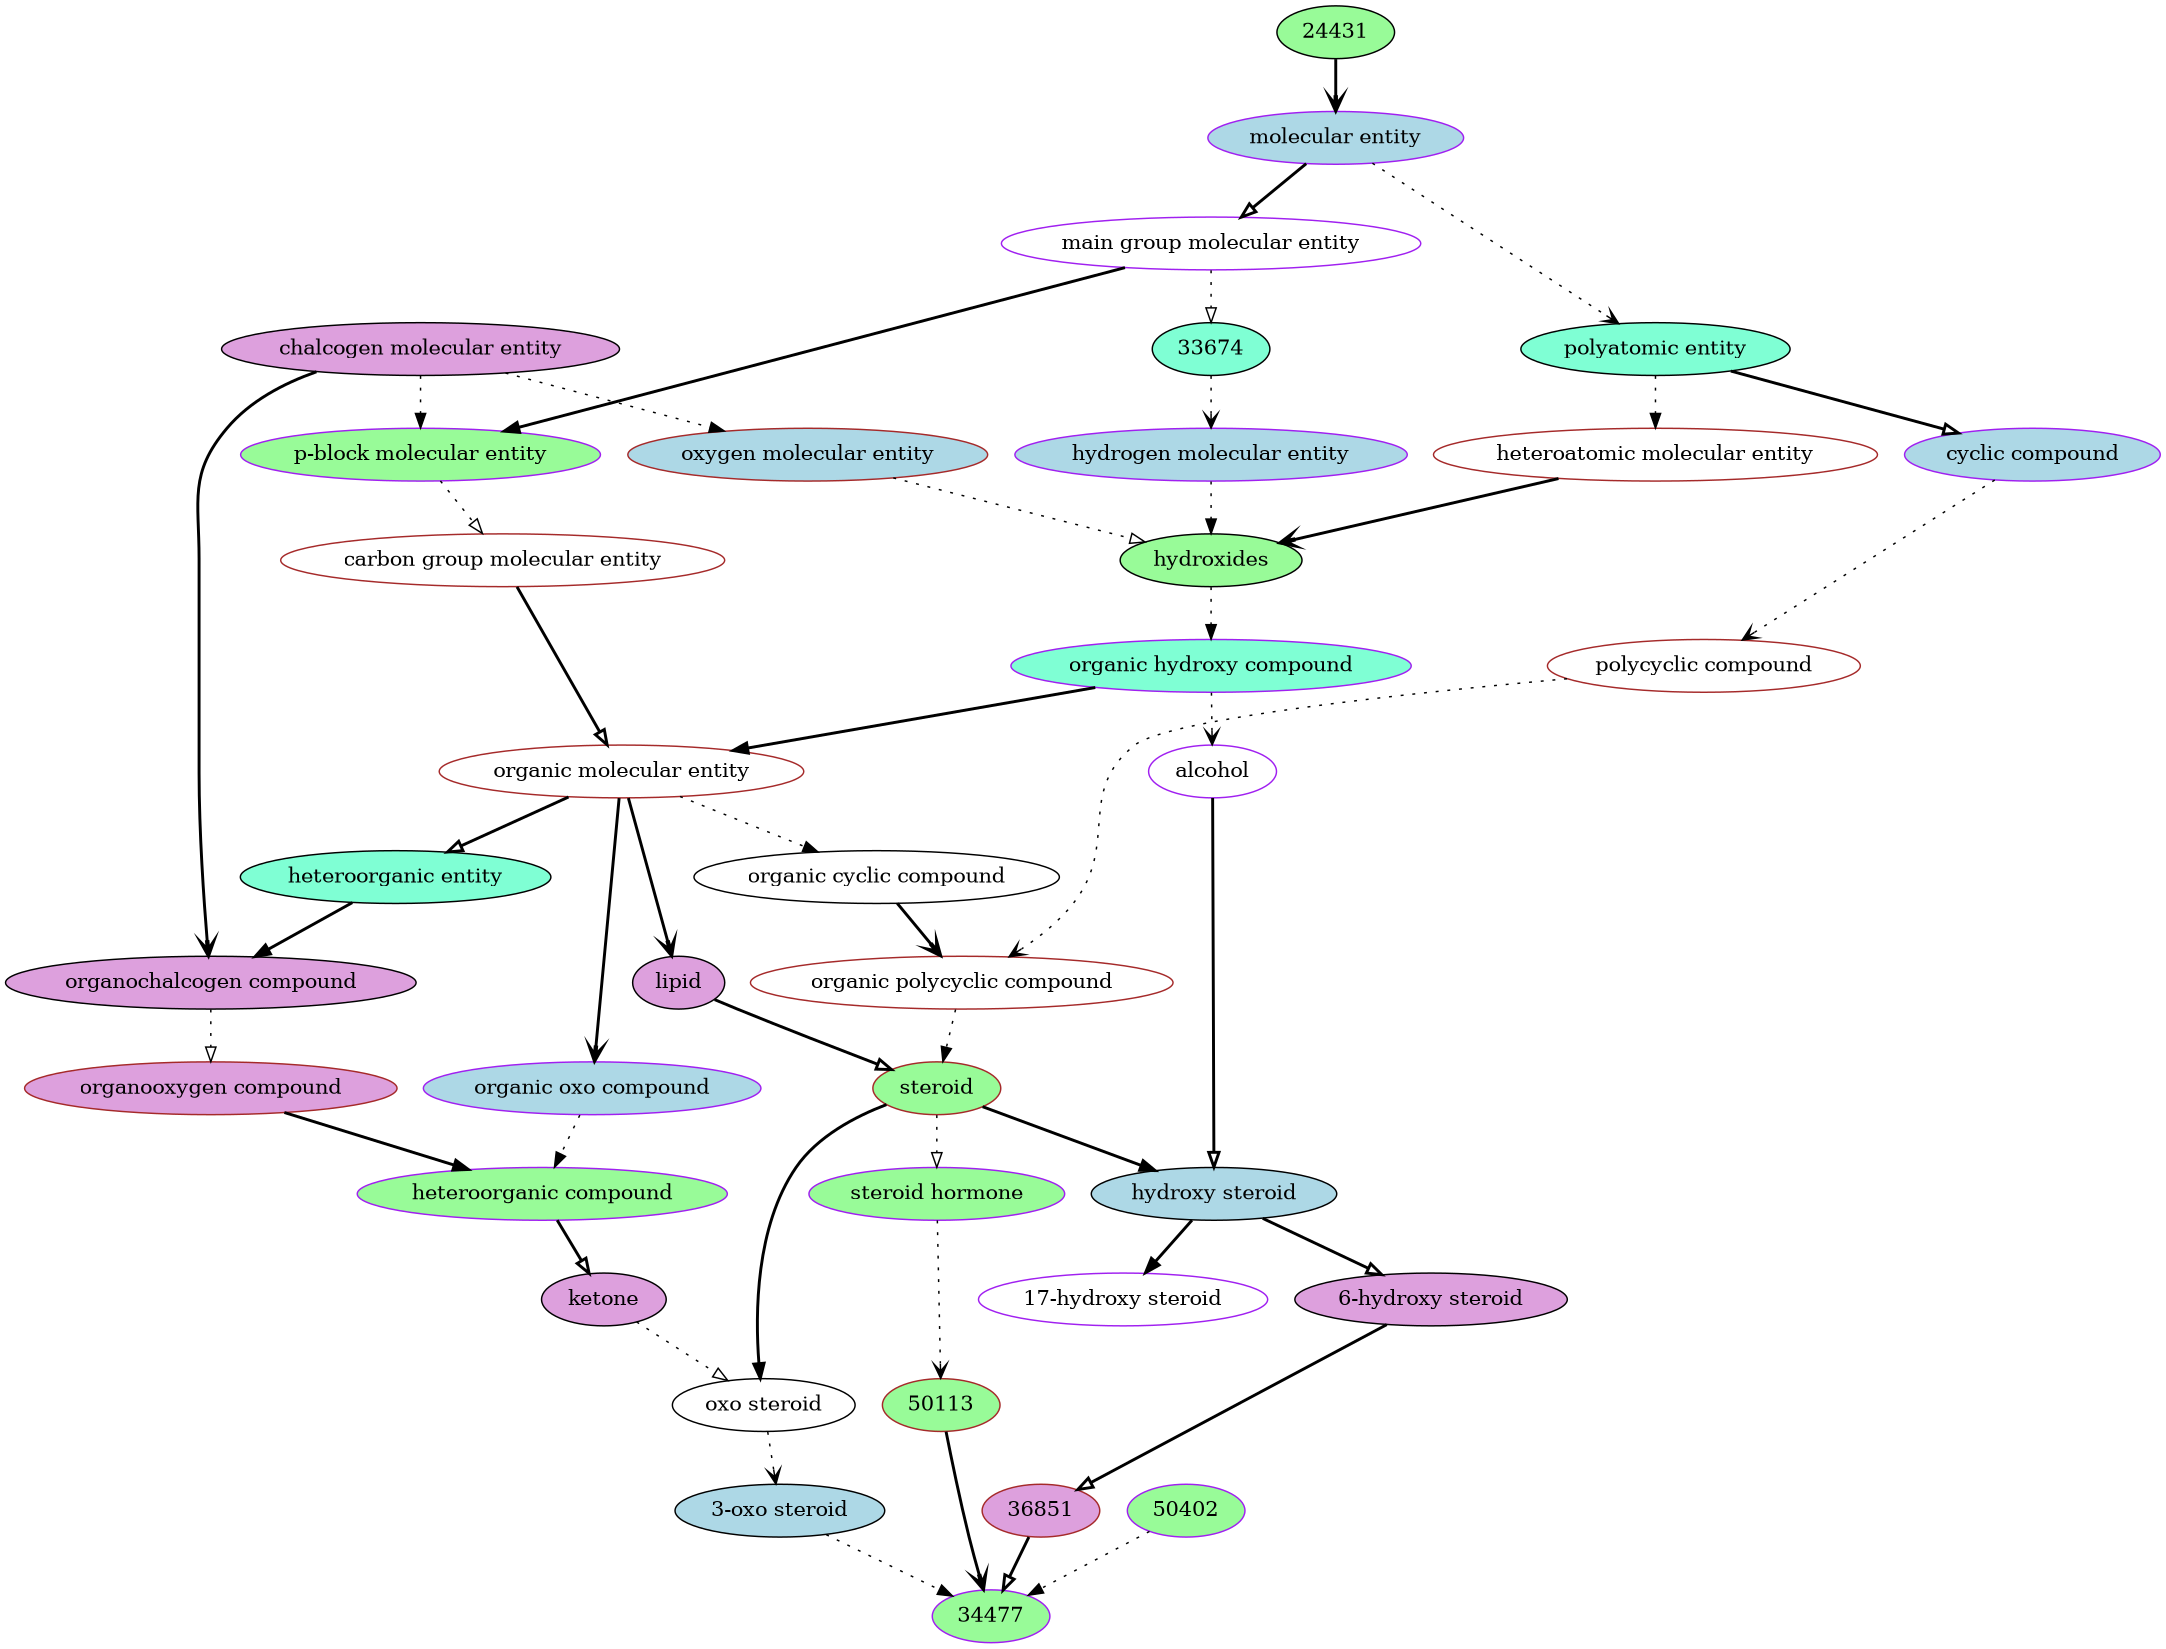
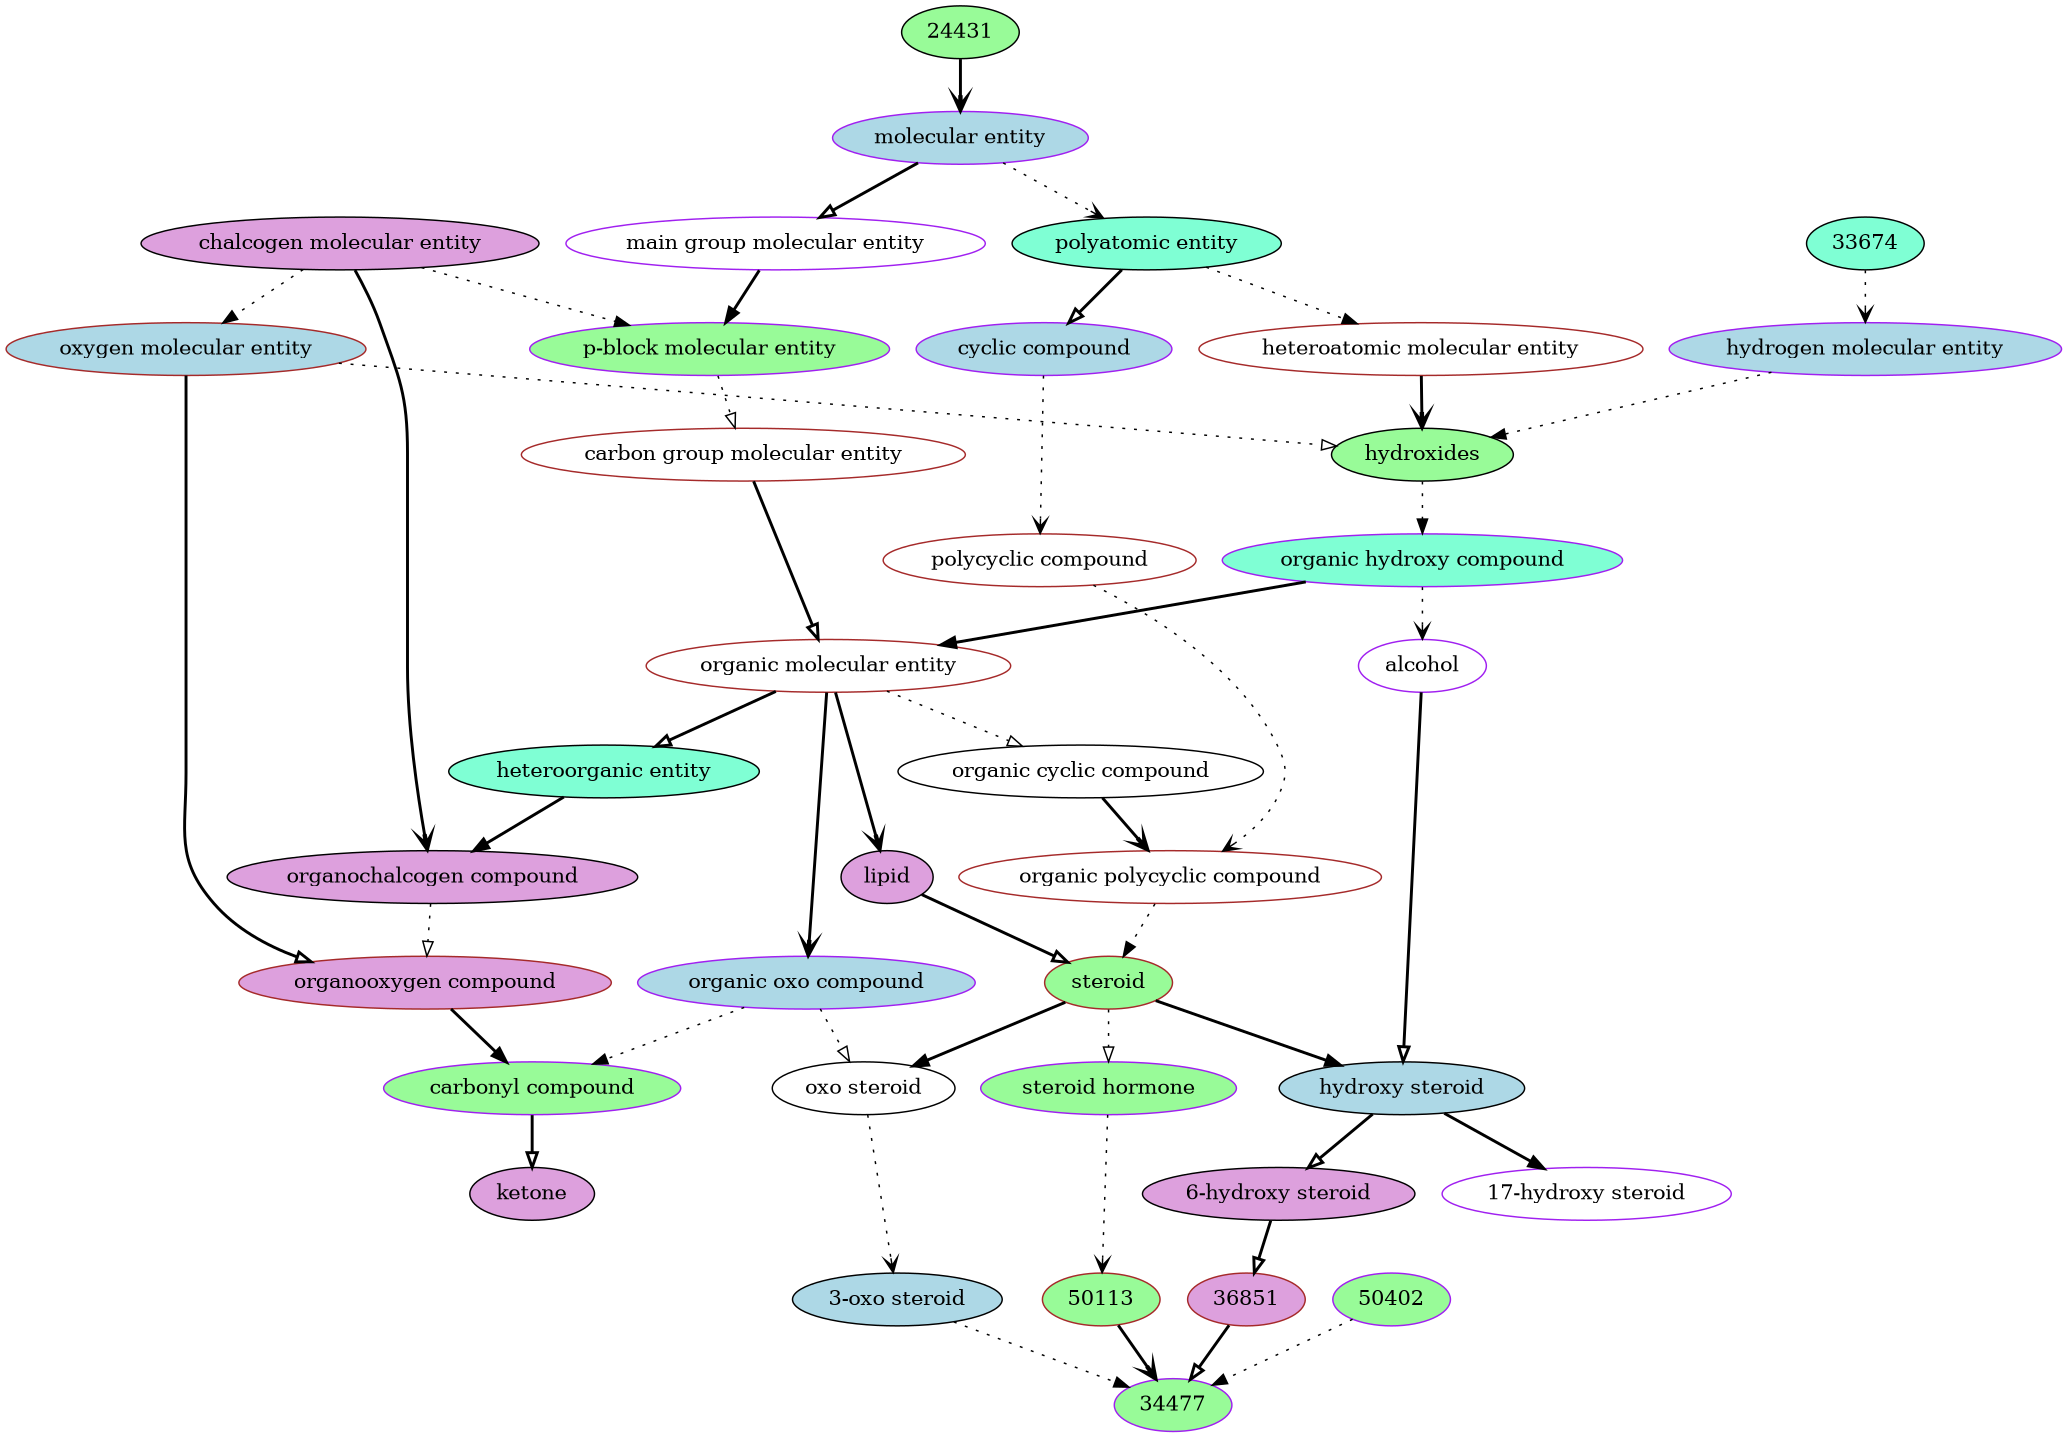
edge "main group molecular entity" -> "33674": removed
edge "oxygen molecular entity" -> "organooxygen compound": added
edge "organic molecular entity" -> "organic cyclic compound": arrowhead normal -> onormal
node "heteroorganic compound": label "heteroorganic compound" -> "carbonyl compound"
edge "ketone" -> "oxo steroid": now "organic oxo compound" -> "oxo steroid"
